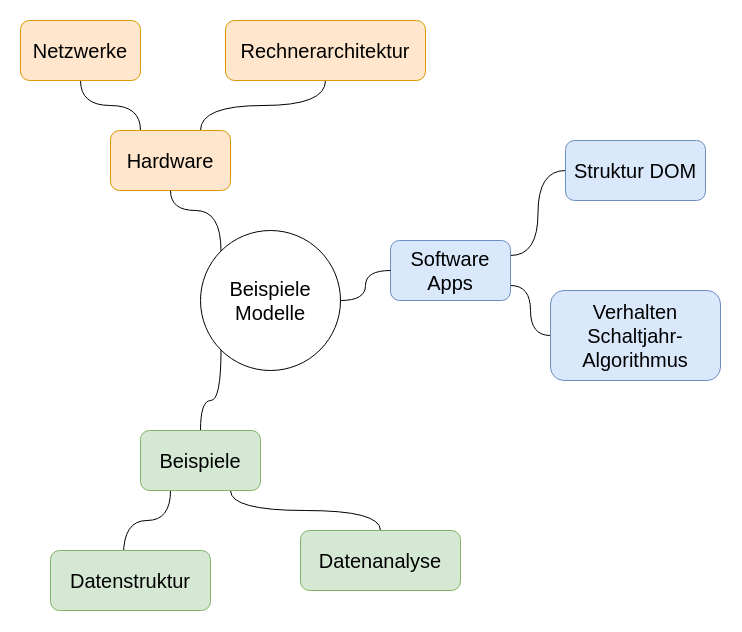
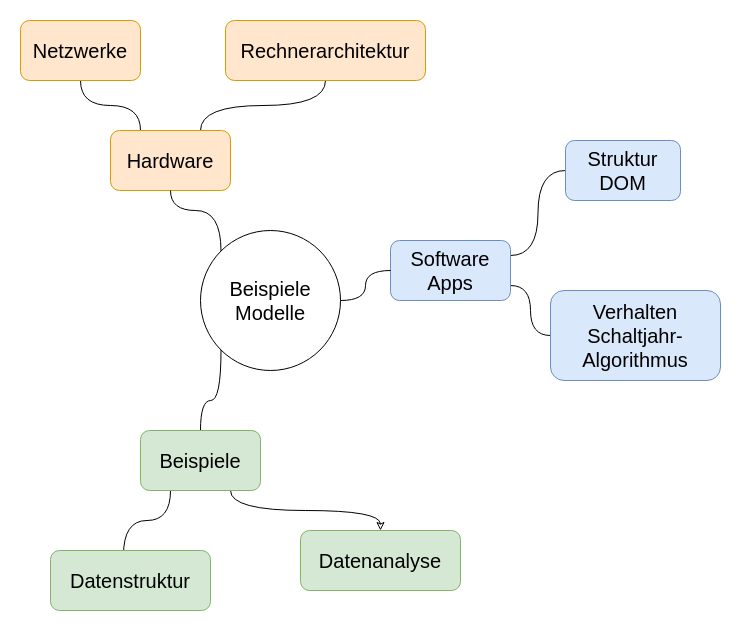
node "Struktur DOM": size 140x60 -> 115x60
edge "Beispiele" -- "Datenanalyse": arrowhead none -> classic
